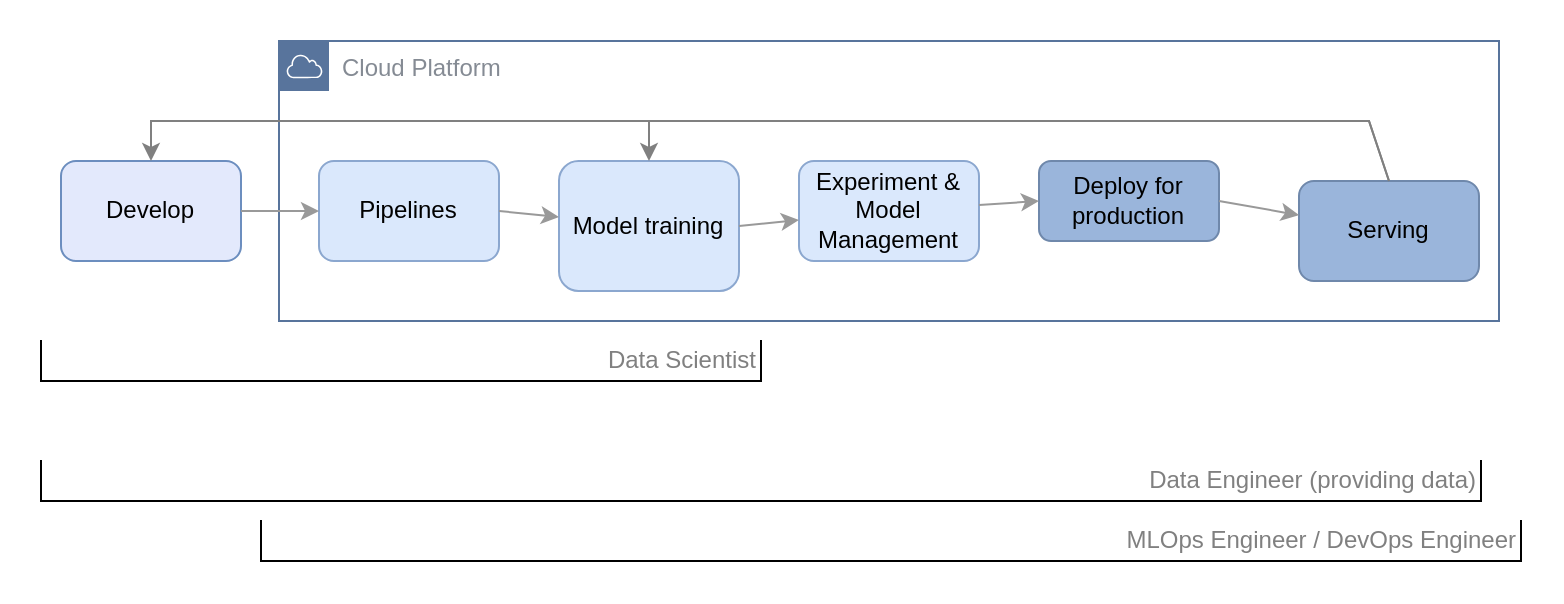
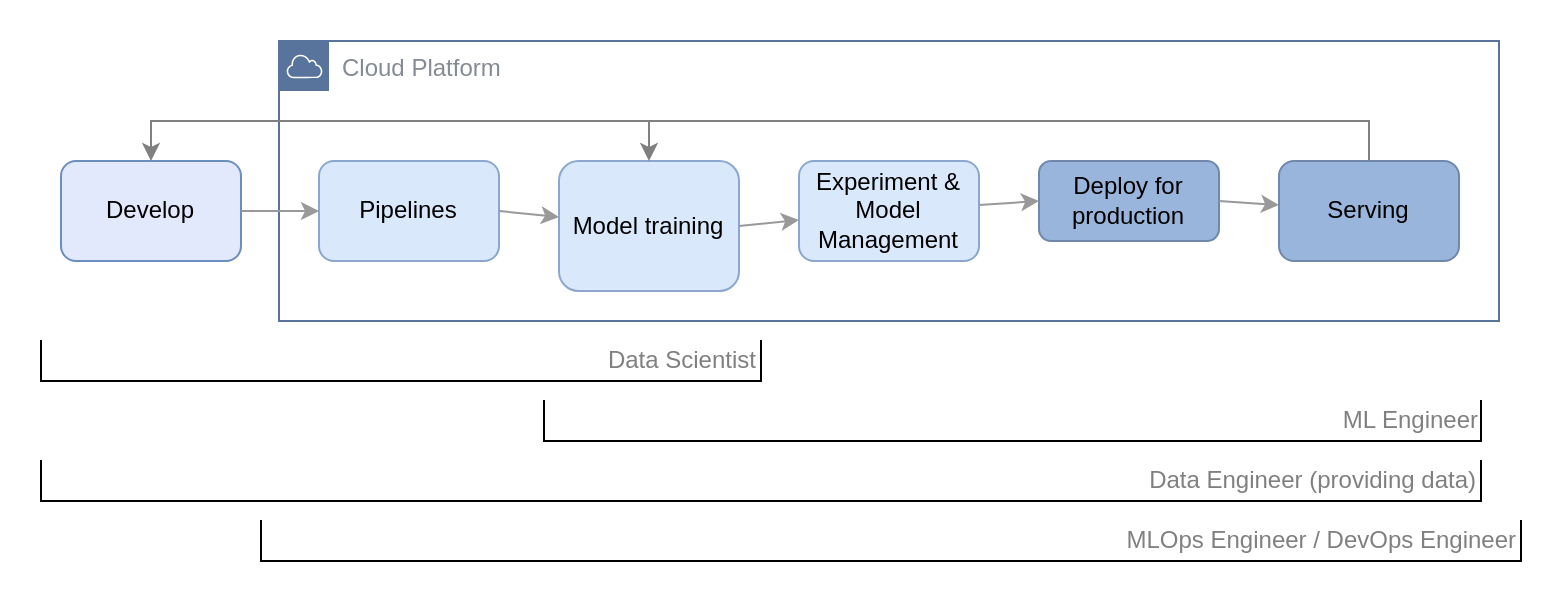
node "Serving": moved (1389, 231) -> (1369, 211)
node "ML Engineer": added
